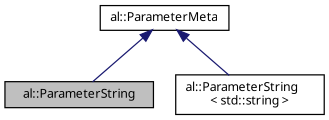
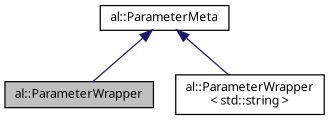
node "al::ParameterString": label "al::ParameterString" -> "al::ParameterWrapper"
node "al::ParameterString < std::string >": label "al::ParameterString < std::string >" -> "al::ParameterWrapper < std::string >"
